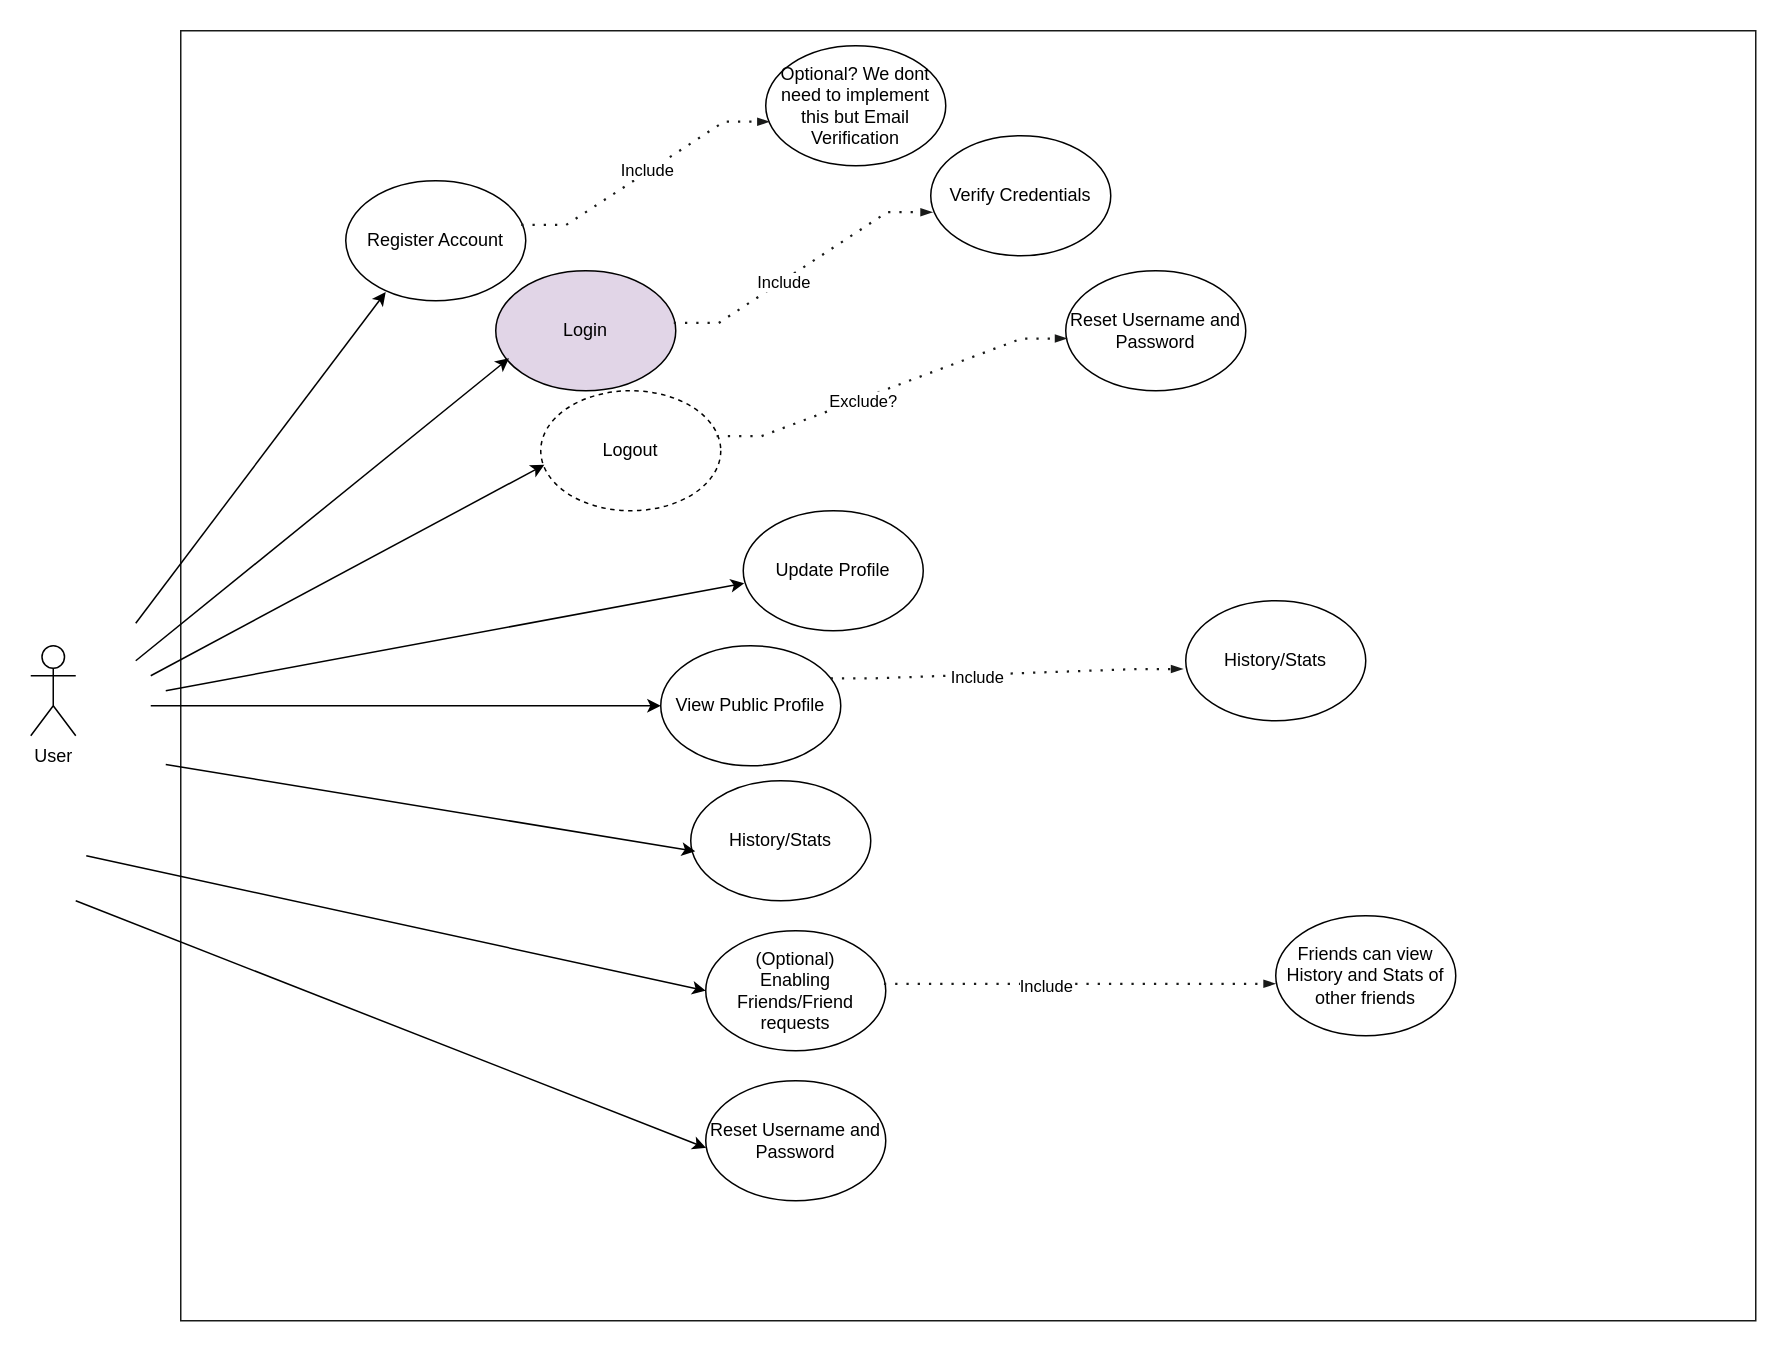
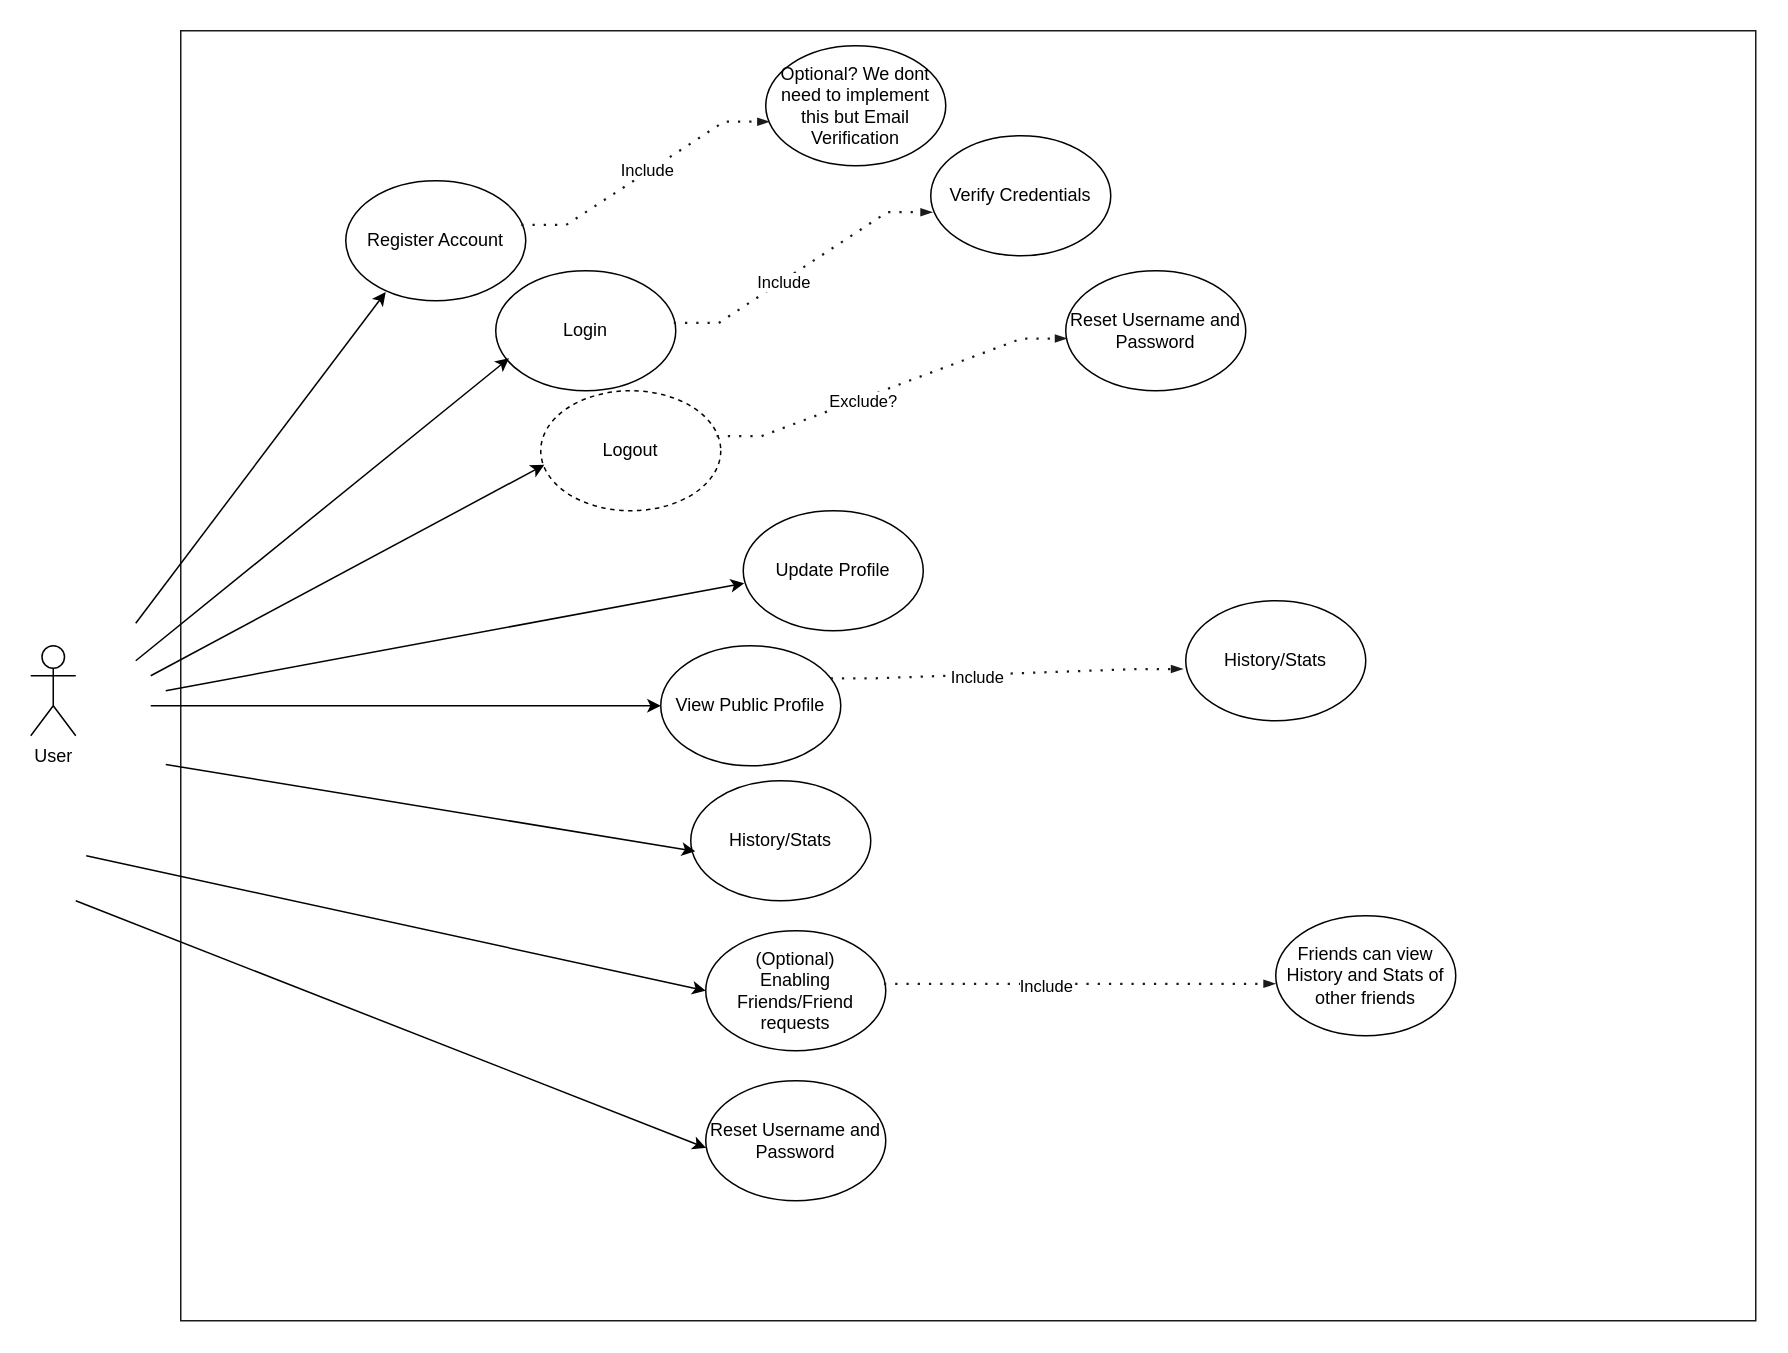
node "Login": fillcolor #e1d5e7 -> #ffffff
